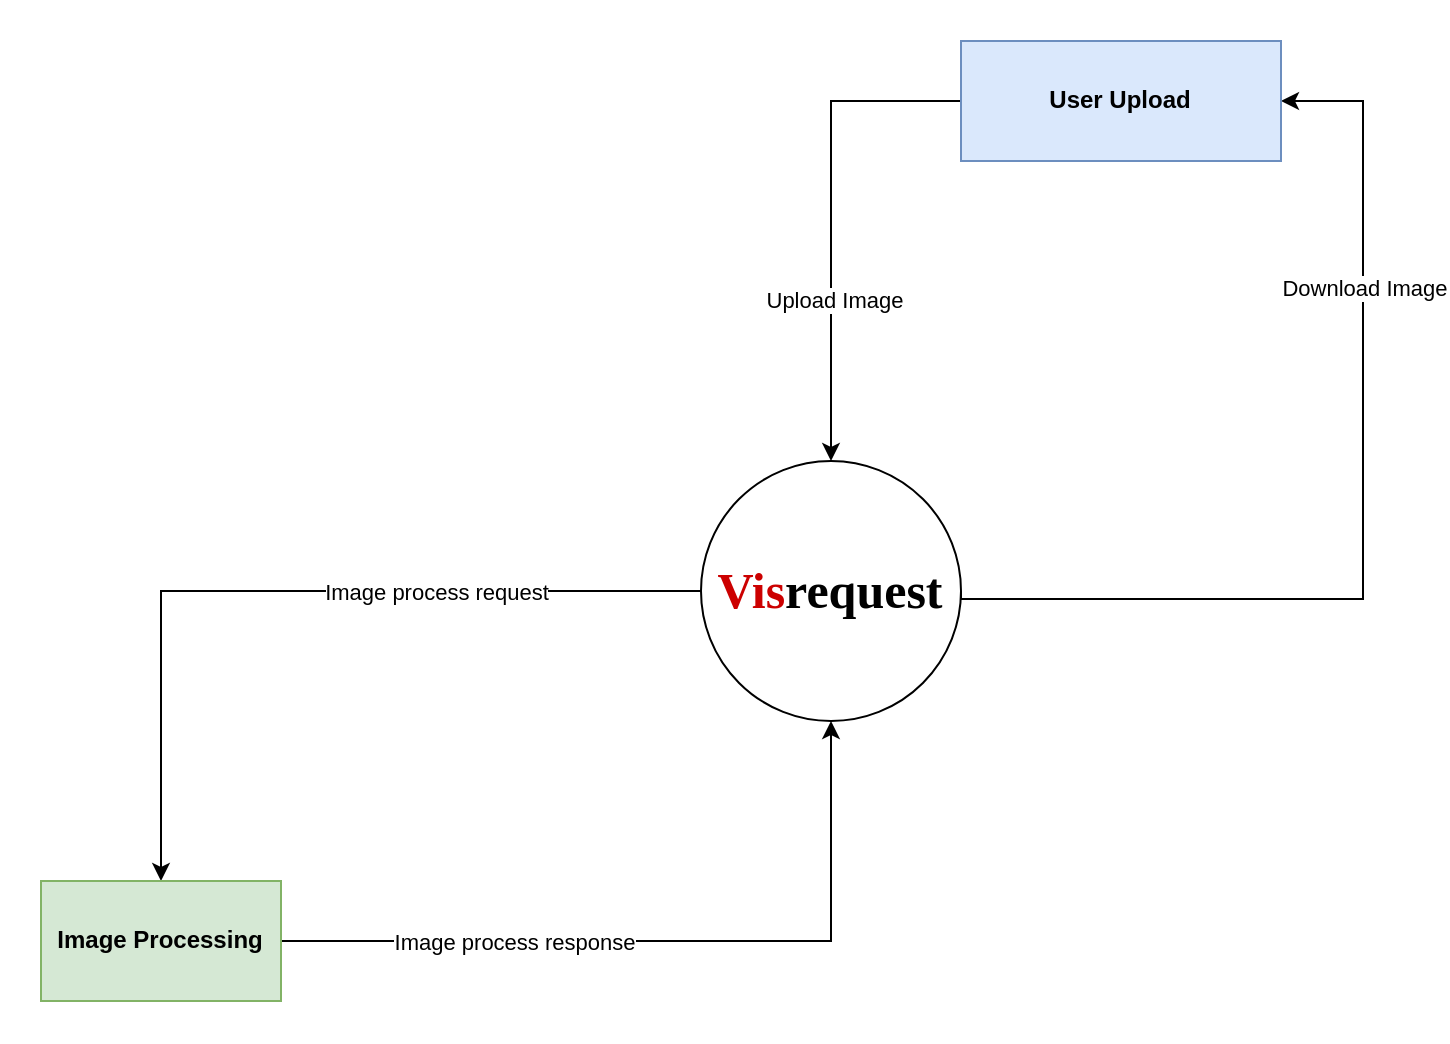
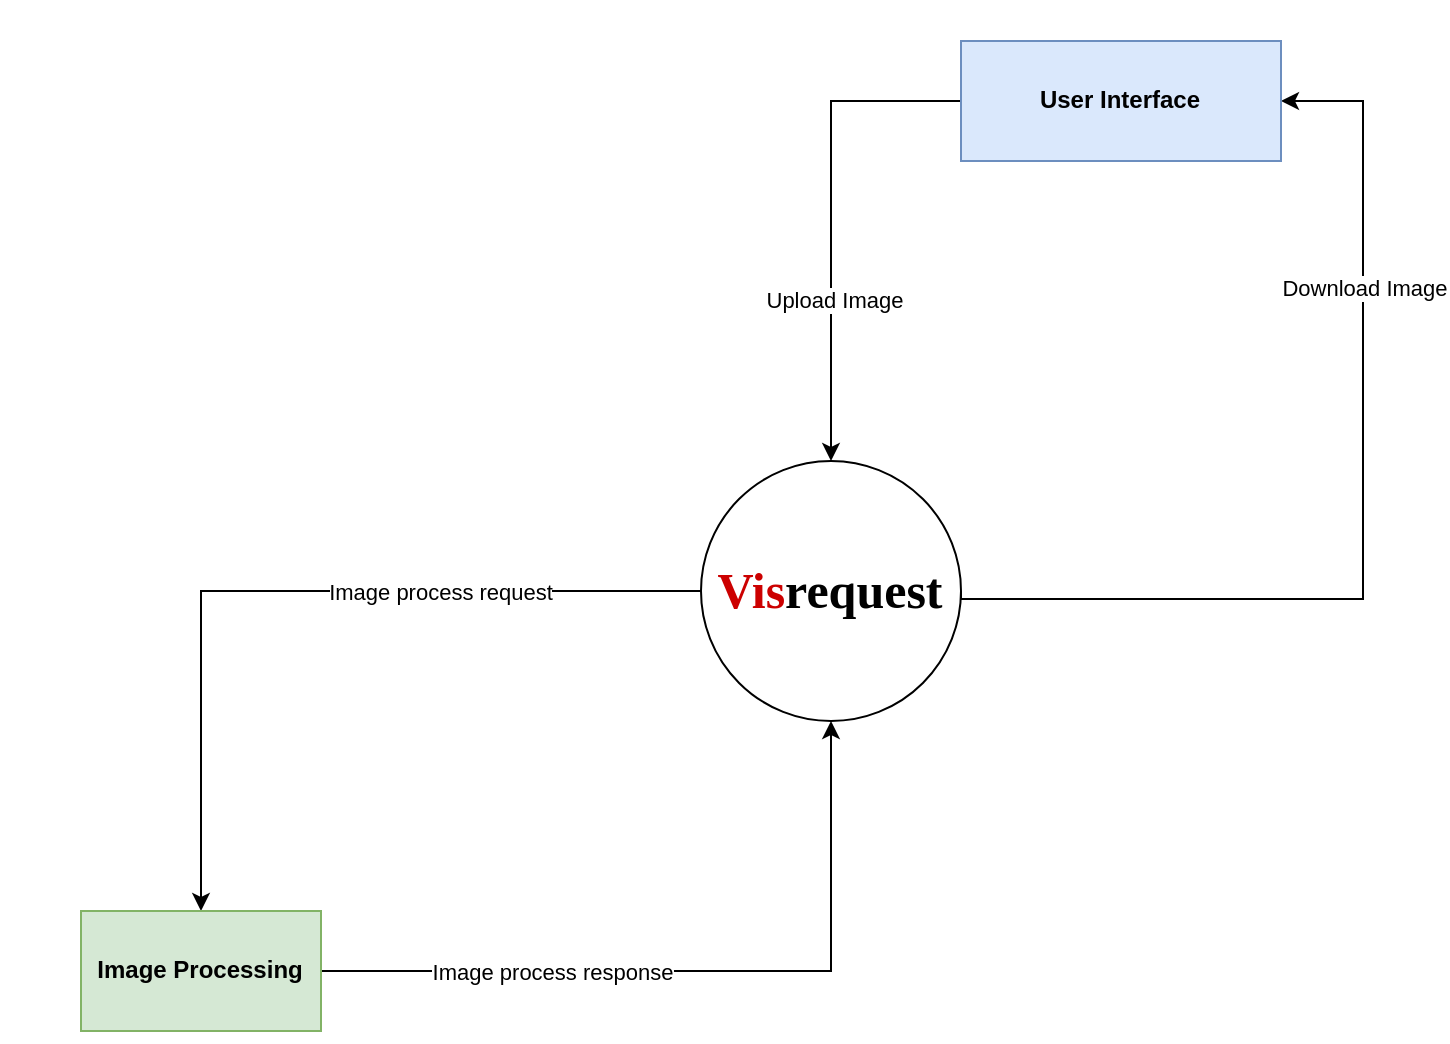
node "User Upload": label "User Upload" -> "User Interface"
node "Image Processing": moved (161, 941) -> (201, 971)
